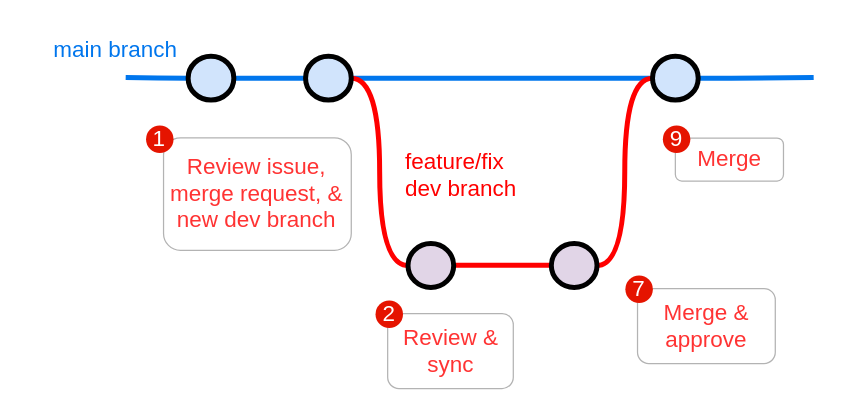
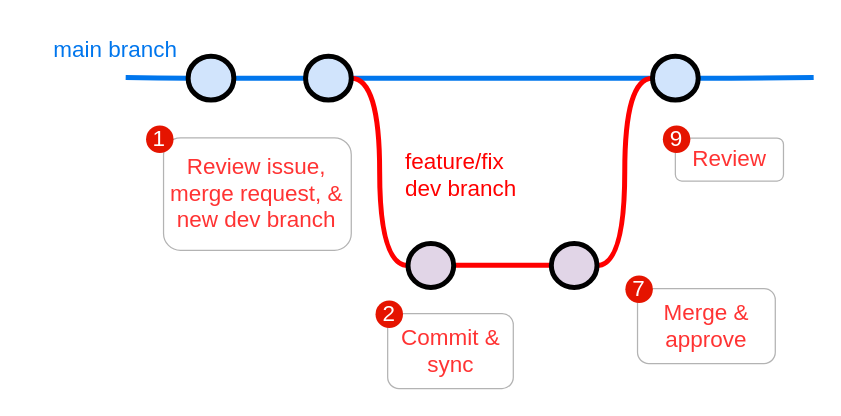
node "Merge": label "Merge" -> "Review"
node "Review & sync": label "Review & sync" -> "Commit & sync"
